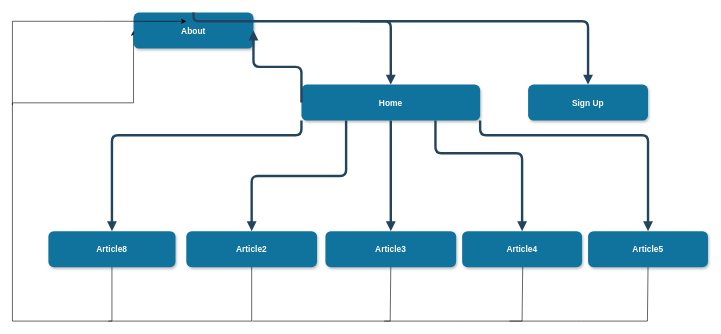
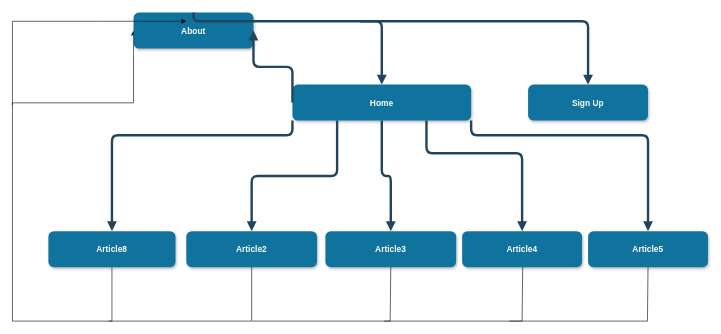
node "Home": moved (391, 103) -> (382, 103)
